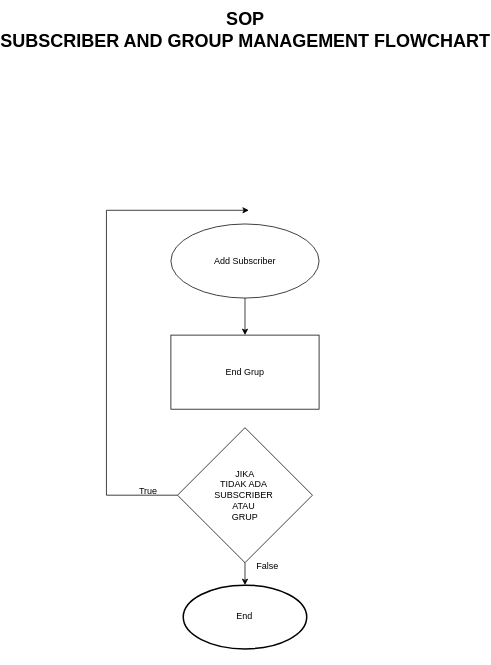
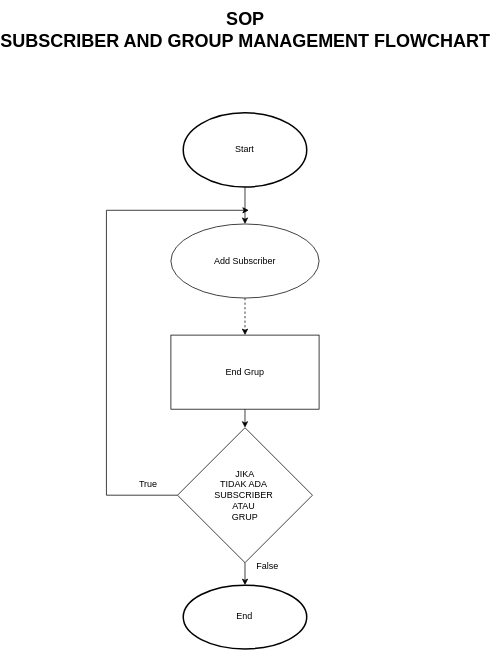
node "Start": added
edge "Start" -> "Add Subscriber": added
edge "Add Subscriber" -> "End Grup": style solid -> dashed
edge "End Grup" -> "JIKA TIDAK ADA SUBSCRIBER ATAU GRUP": added
node "True": moved (148, 492) -> (148, 484)
